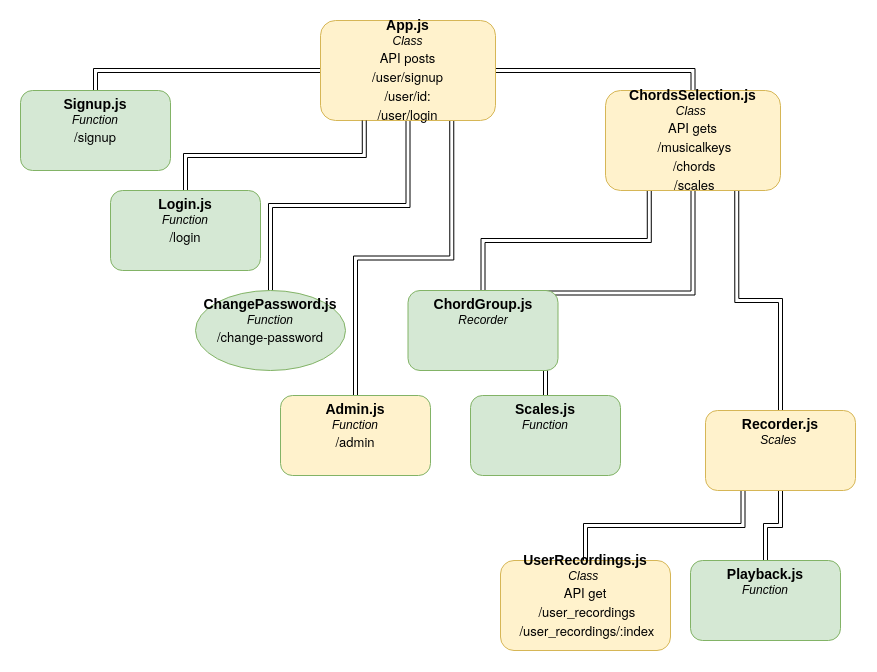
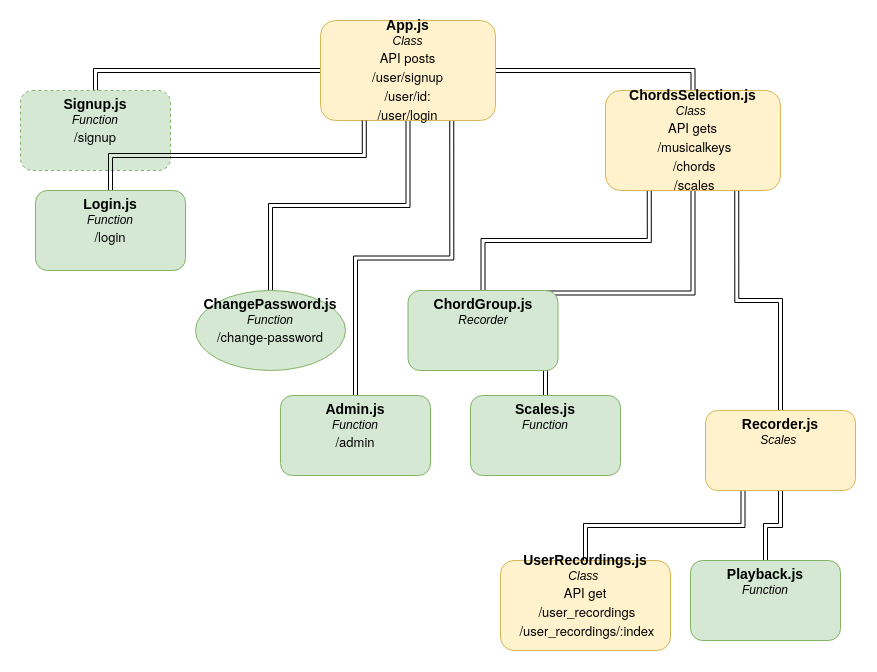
node "Signup.js Function /signup": style solid -> dashed
node "Login.js Function /login": moved (186, 231) -> (111, 231)
node "Admin.js Function /admin": fillcolor #fff2cc -> #d5e8d4
